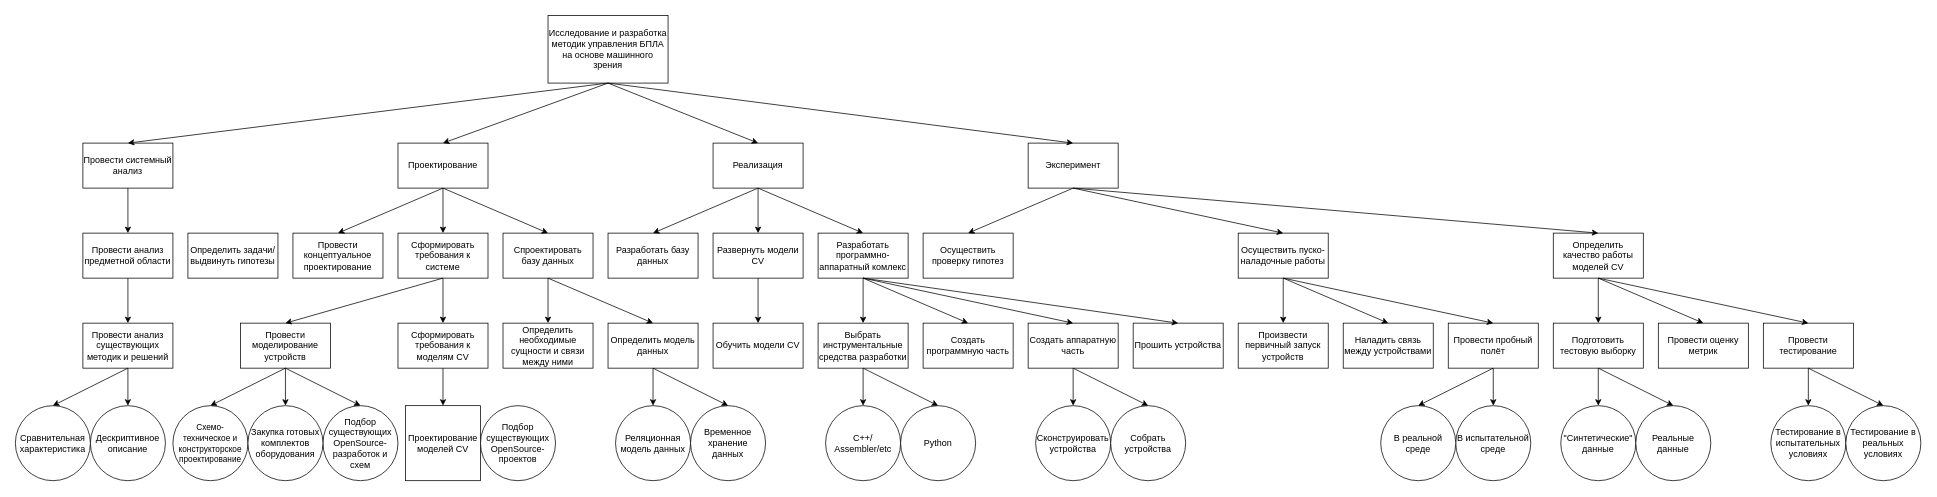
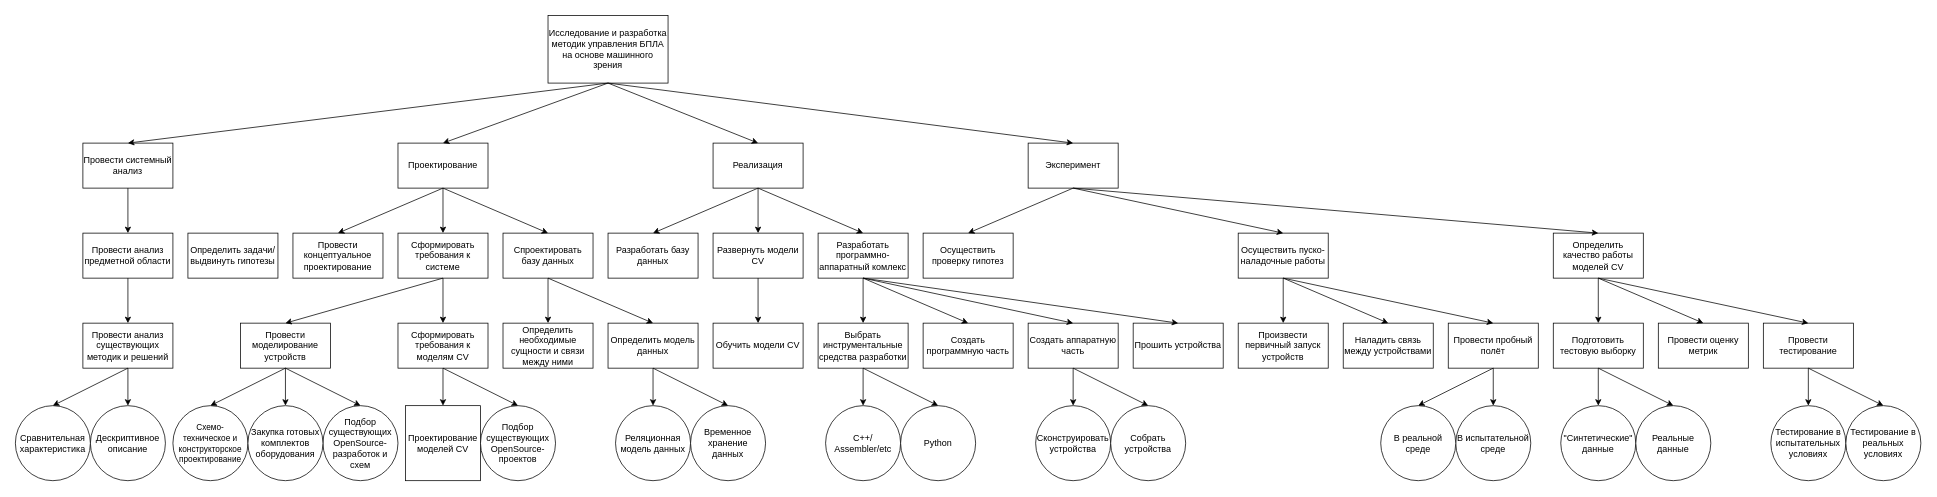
edge "Сформировать требования к моделям CV" -> "Подбор существующих OpenSource-проектов": added
